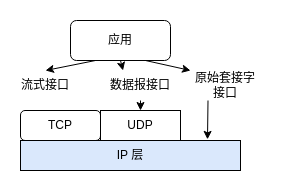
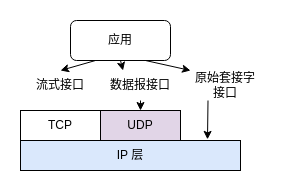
node "流式接口": moved (46, 86) -> (61, 86)
node "TCP": shape rounded rectangle -> rectangle
node "UDP": fillcolor #ffffff -> #e1d5e7
